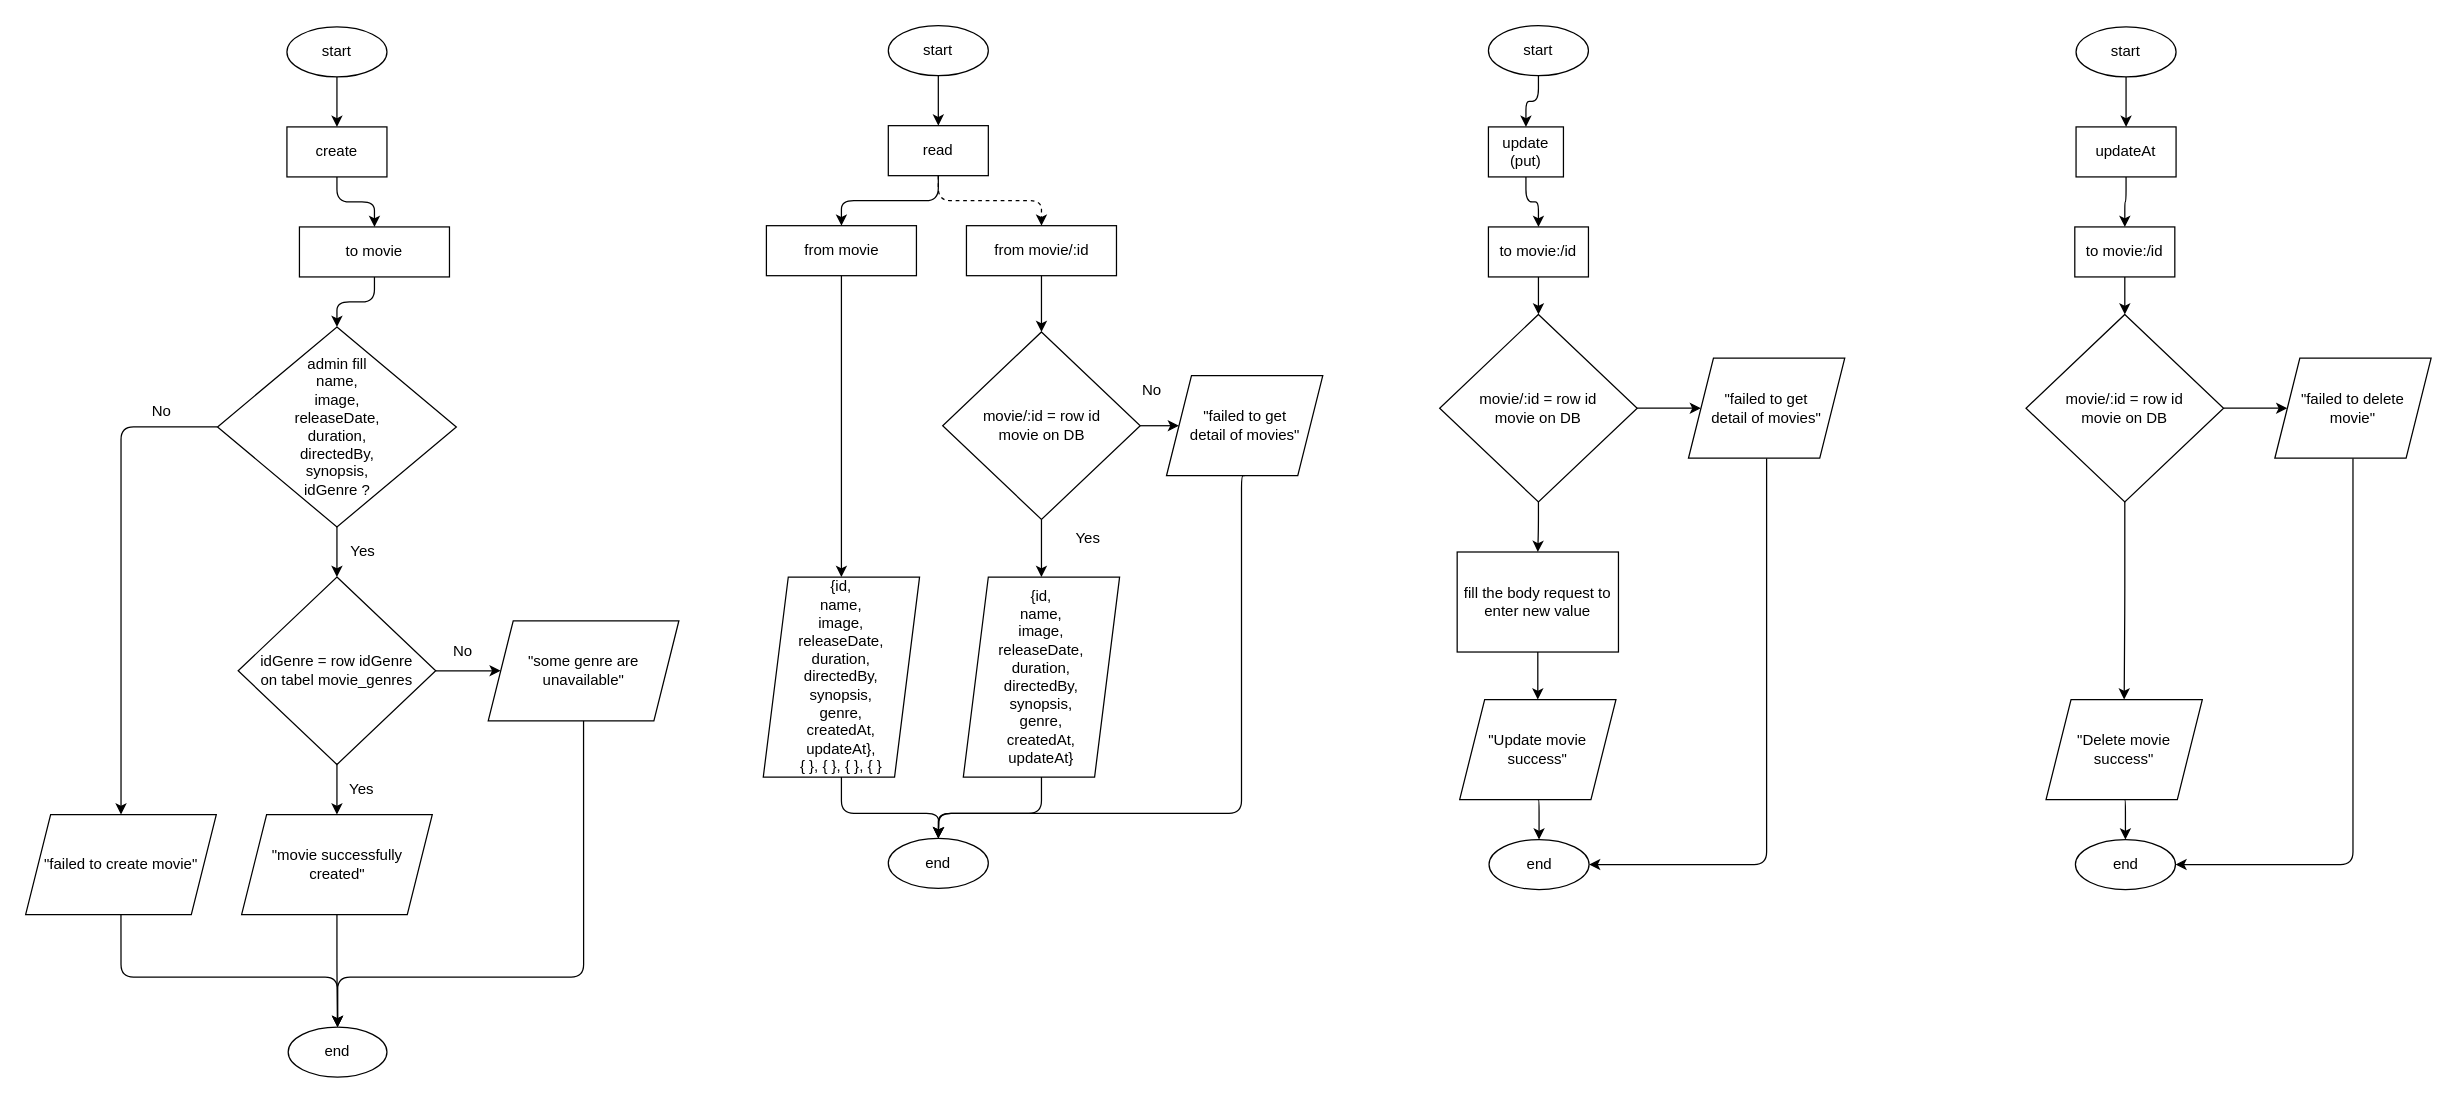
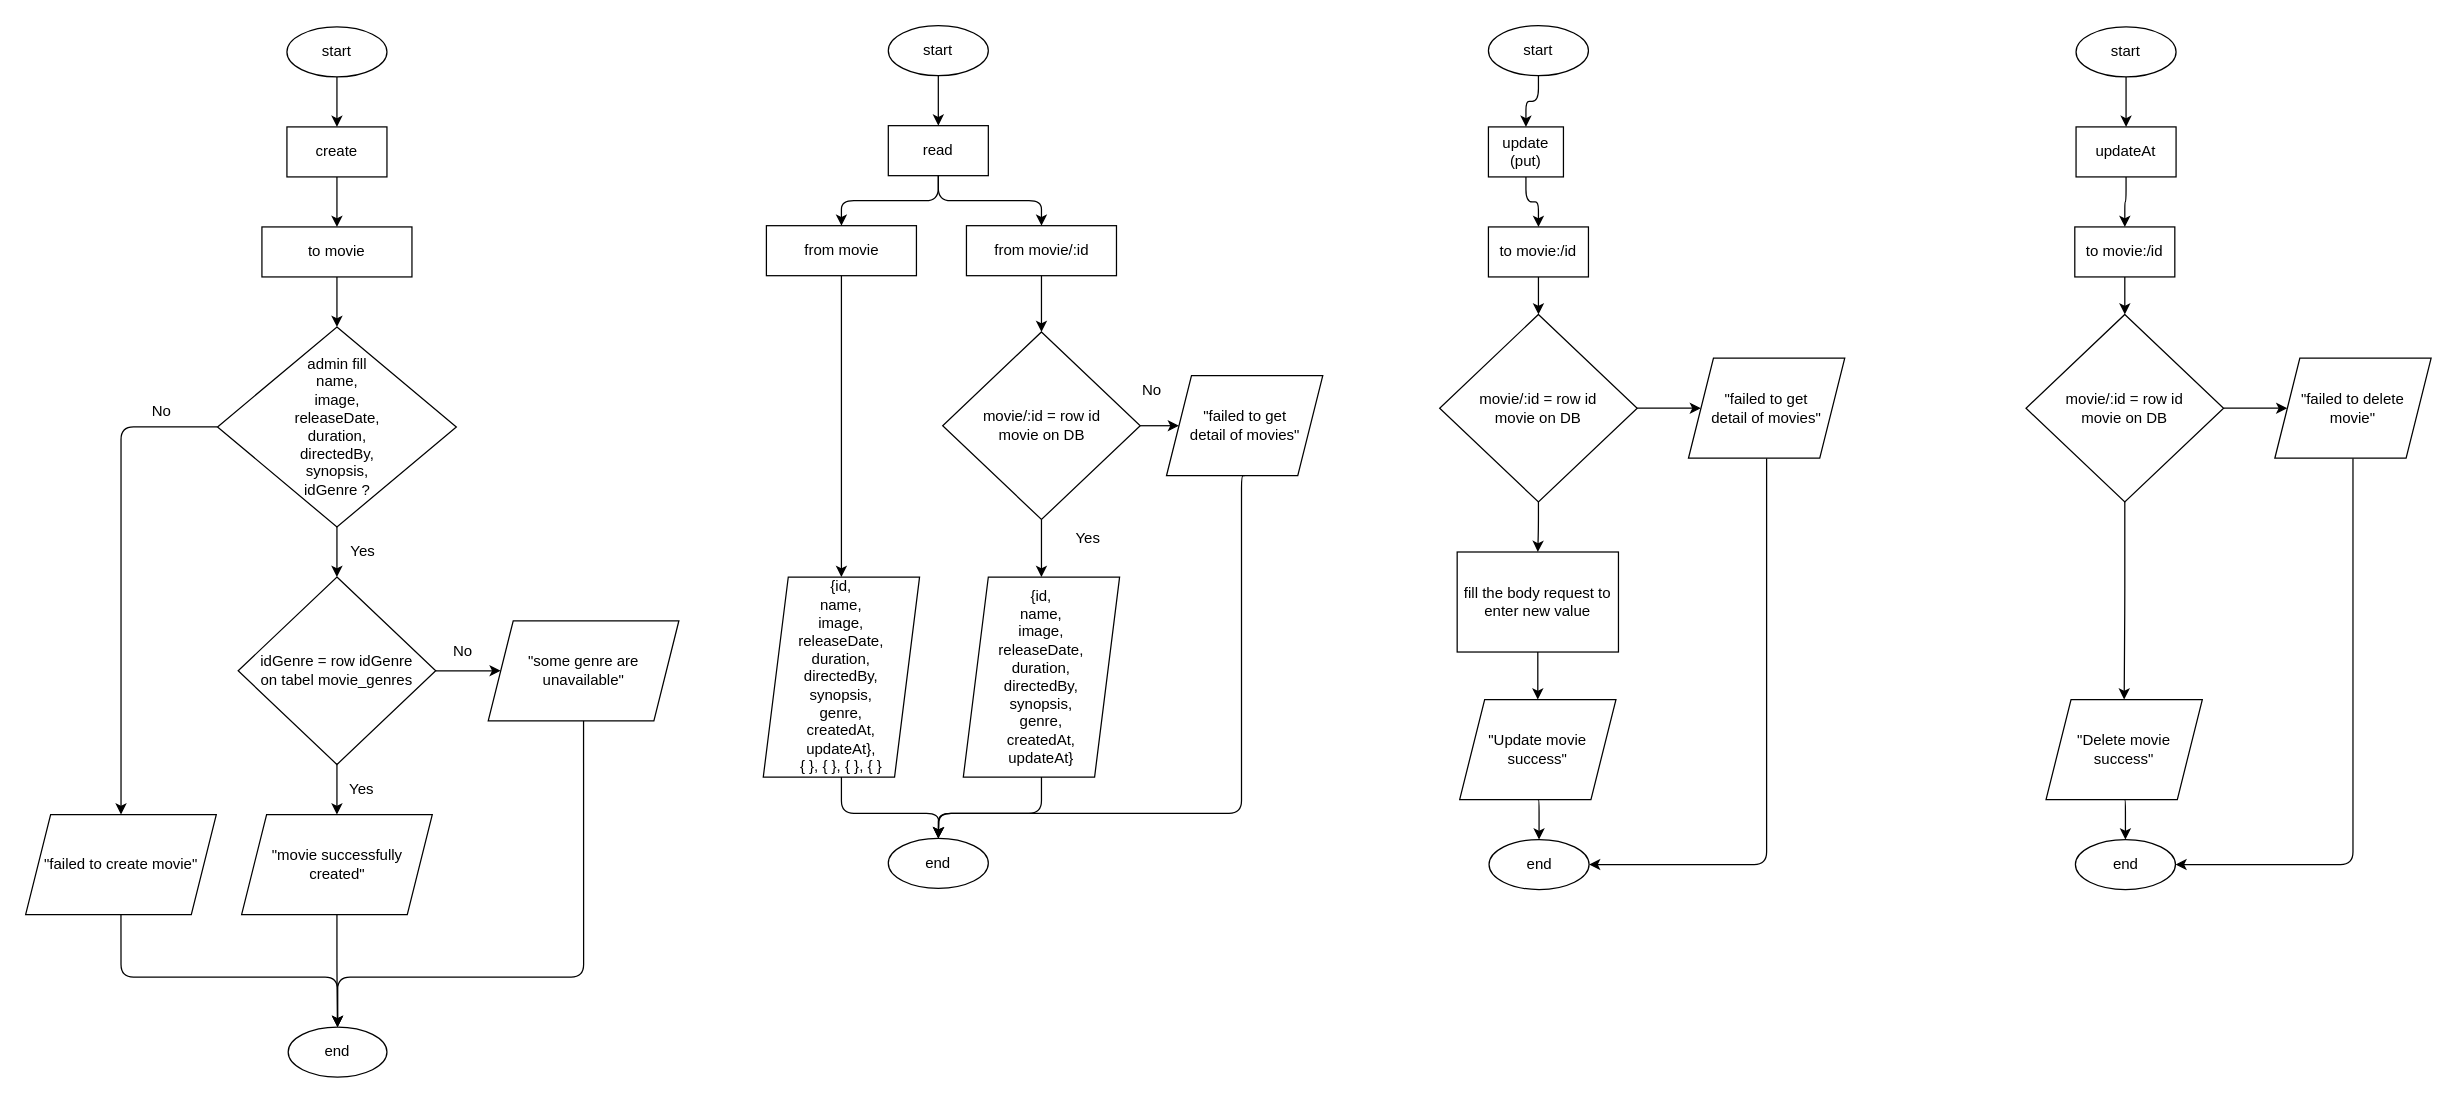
edge "read" -> "from movie/:id": style dashed -> solid
node "to movie": moved (374, 252) -> (337, 252)
